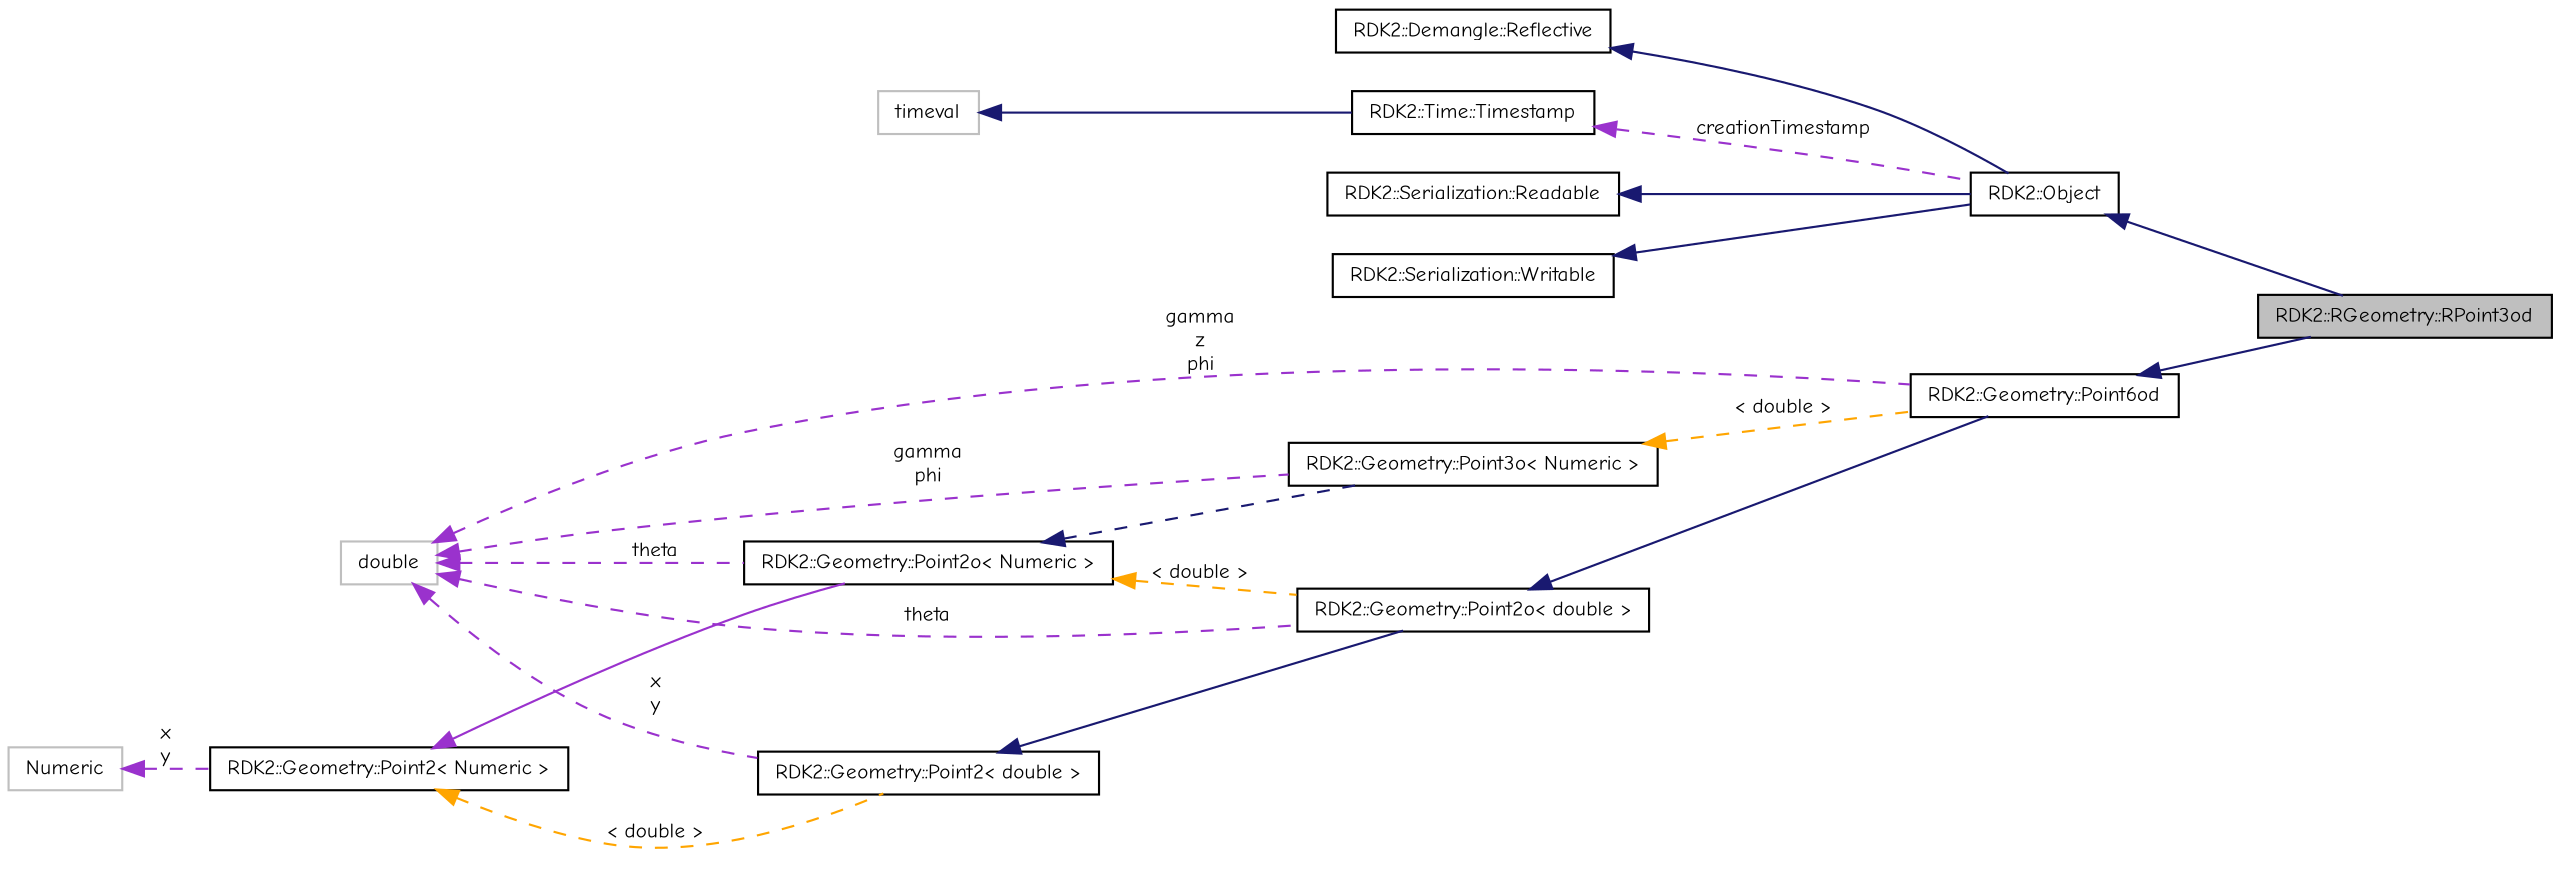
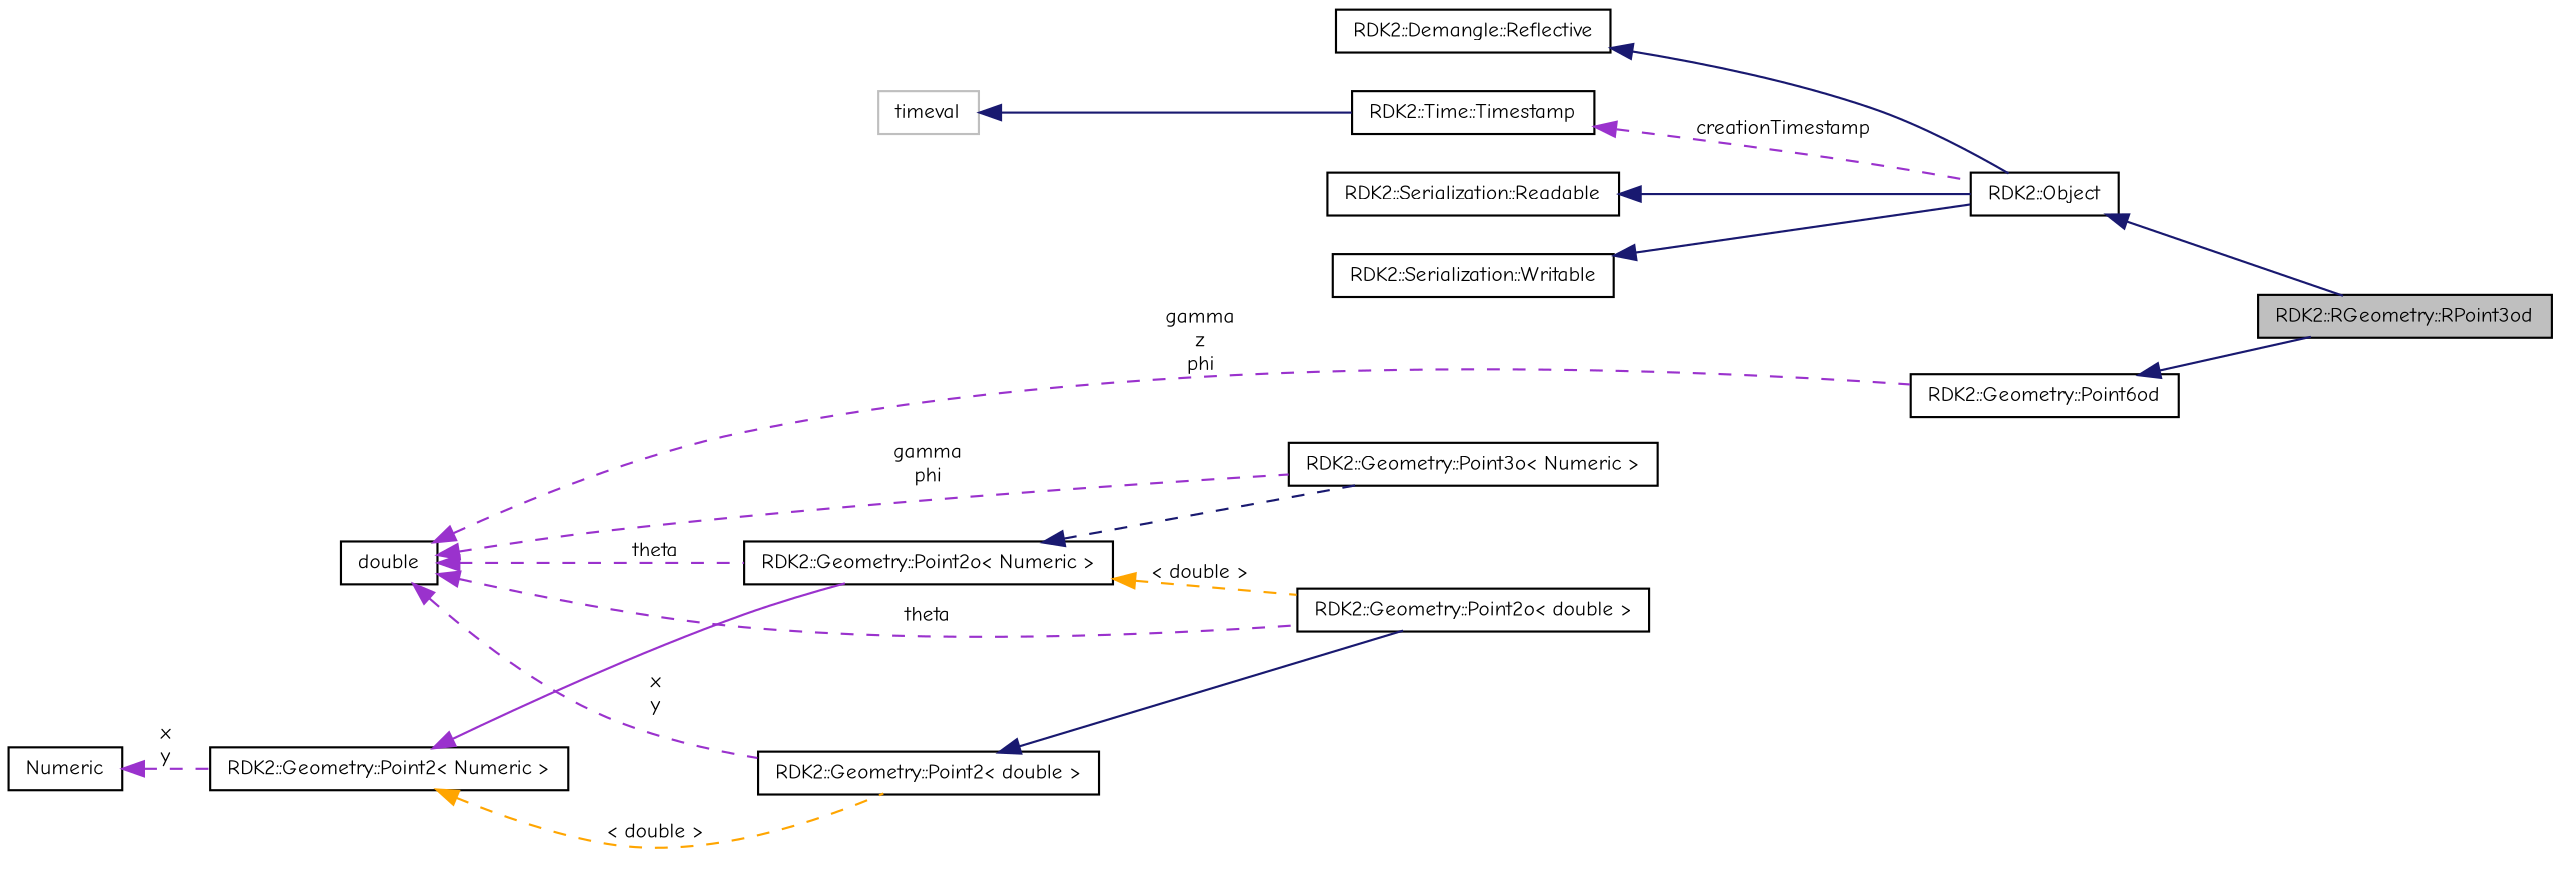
edge "RDK2::Geometry::Point6od" -> "RDK2::Geometry::Point3o< Numeric >": removed, label "< double >"
edge "RDK2::Geometry::Point6od" -> "RDK2::Geometry::Point2o< double >": removed
node "double": color grey75 -> black
node "Numeric": color grey75 -> black
